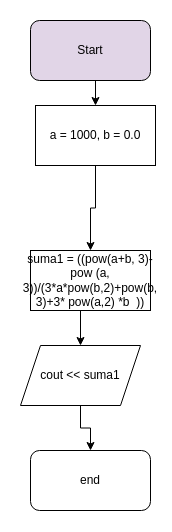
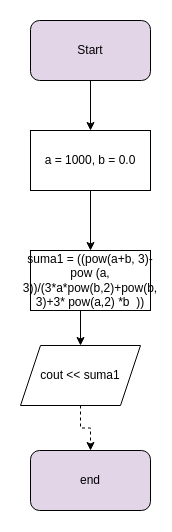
node "a = 1000, b = 0.0": moved (96, 136) -> (91, 161)
edge "cout << suma1" -> "end": style solid -> dashed
node "end": fillcolor #ffffff -> #e1d5e7
